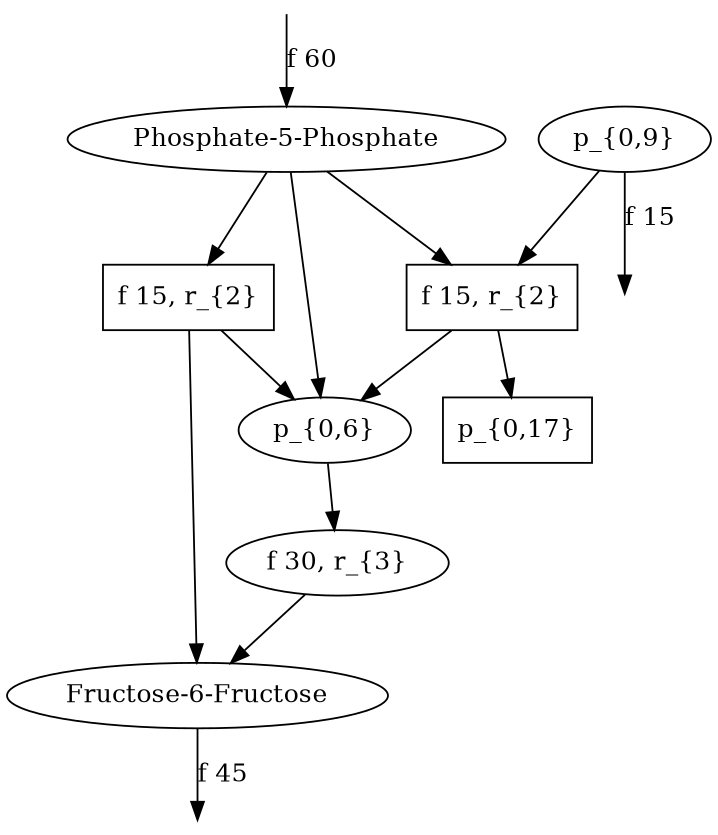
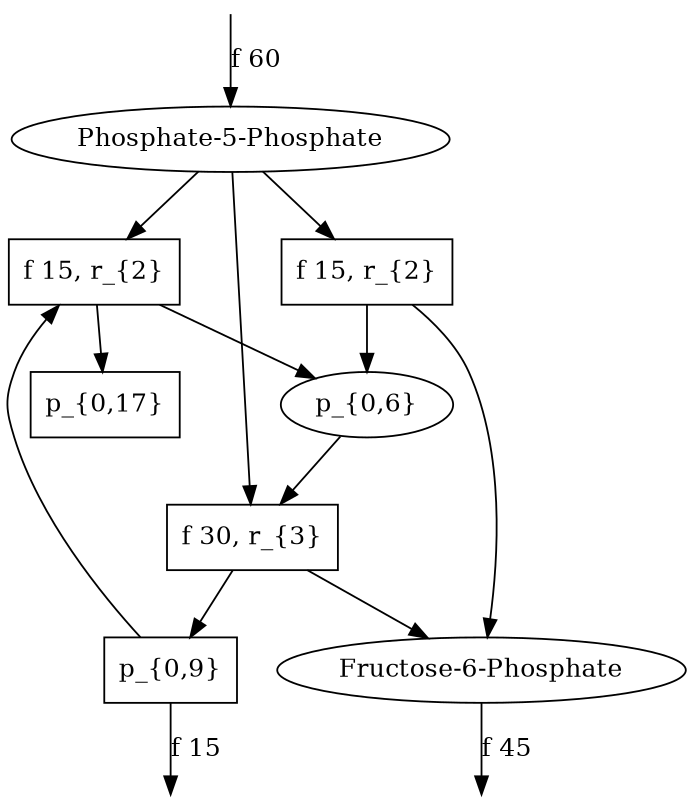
node "p_{0,9}": shape ellipse -> box
edge "Phosphate-5-Phosphate" -> "p_{0,6}": now "Phosphate-5-Phosphate" -> "f 30, r_{3}"
node "f 30, r_{3}": shape ellipse -> box
edge "f 30, r_{3}" -> "p_{0,9}": added
node "Fructose-6-Fructose": label "Fructose-6-Fructose" -> "Fructose-6-Phosphate"
